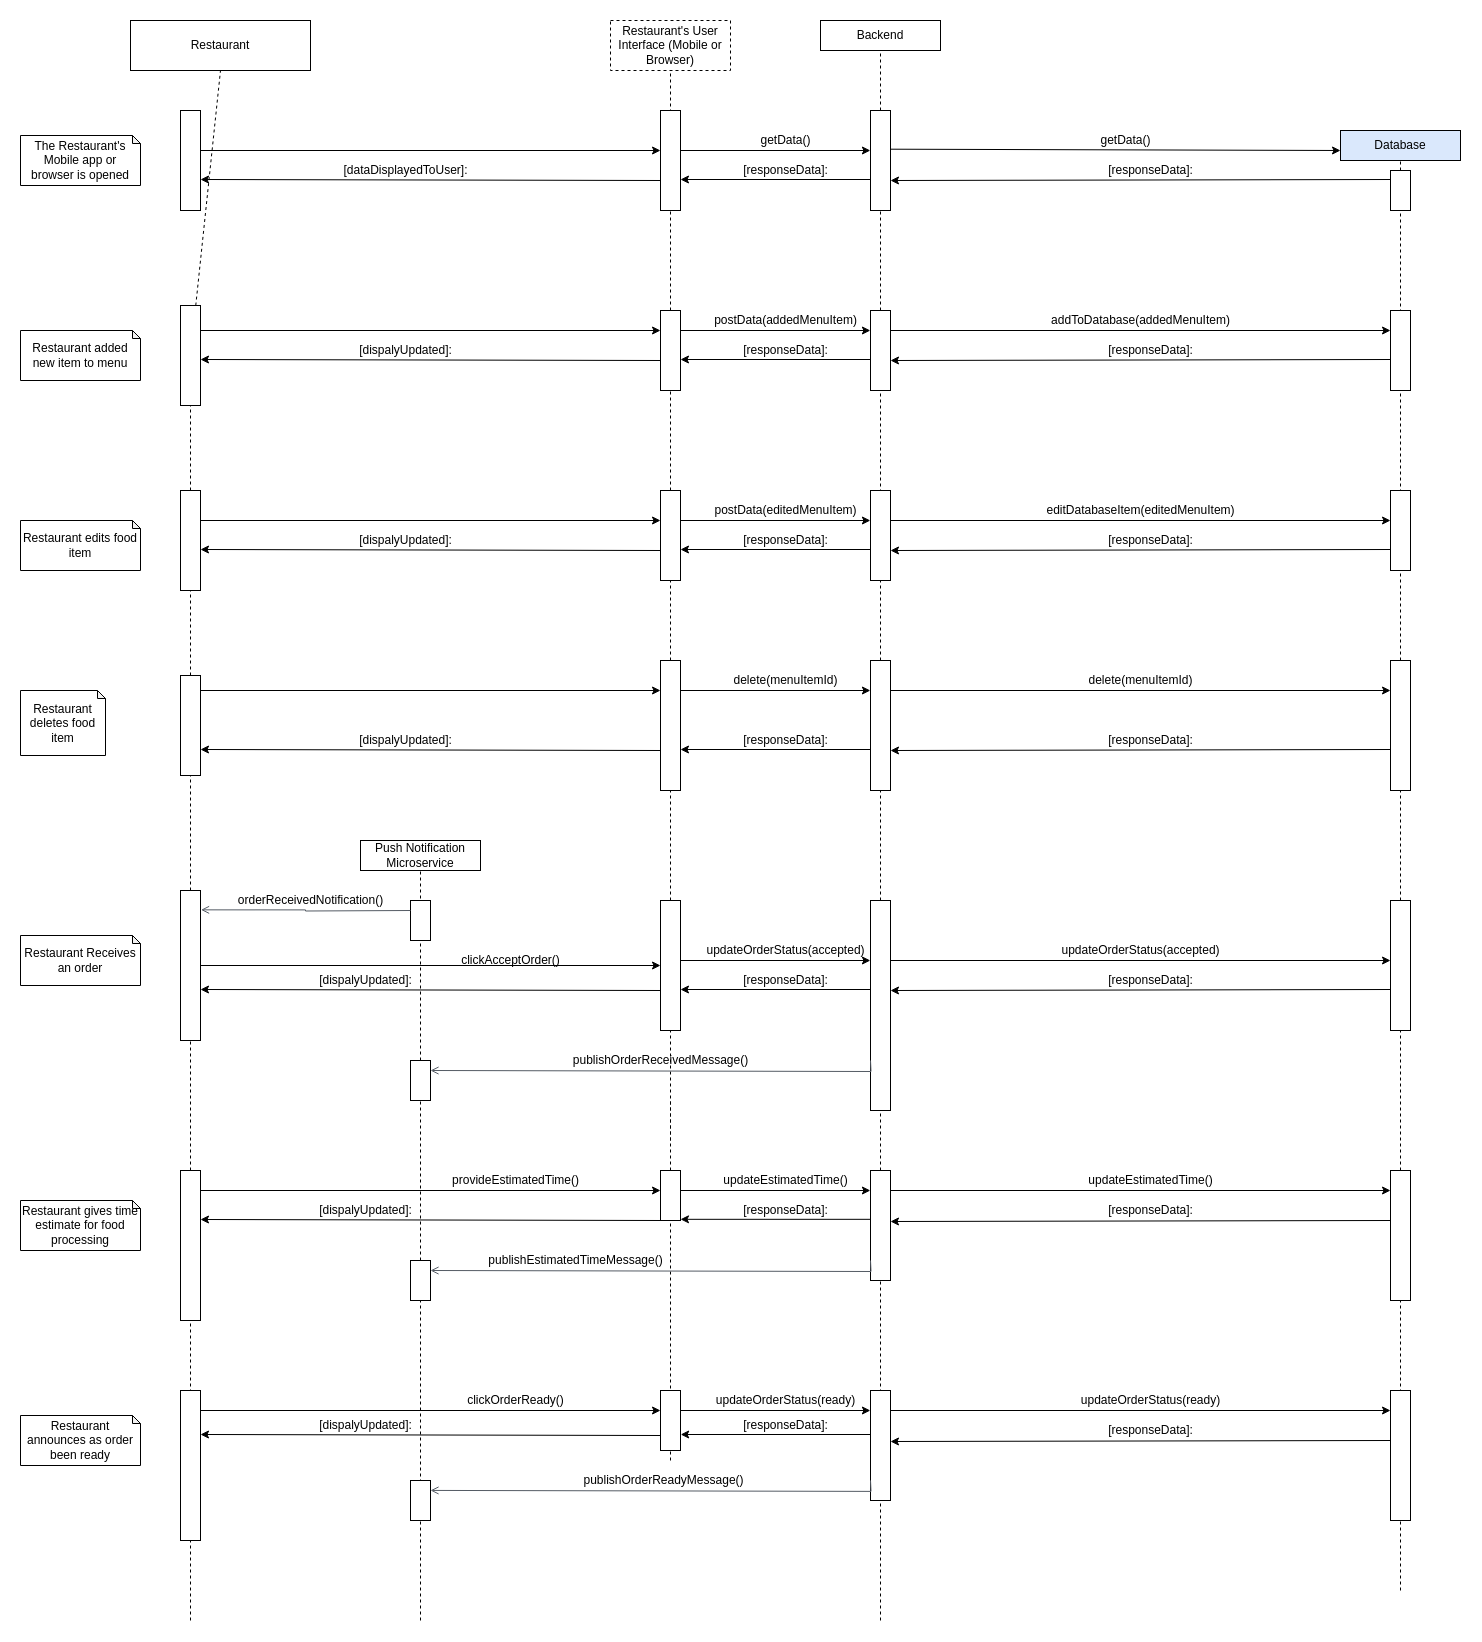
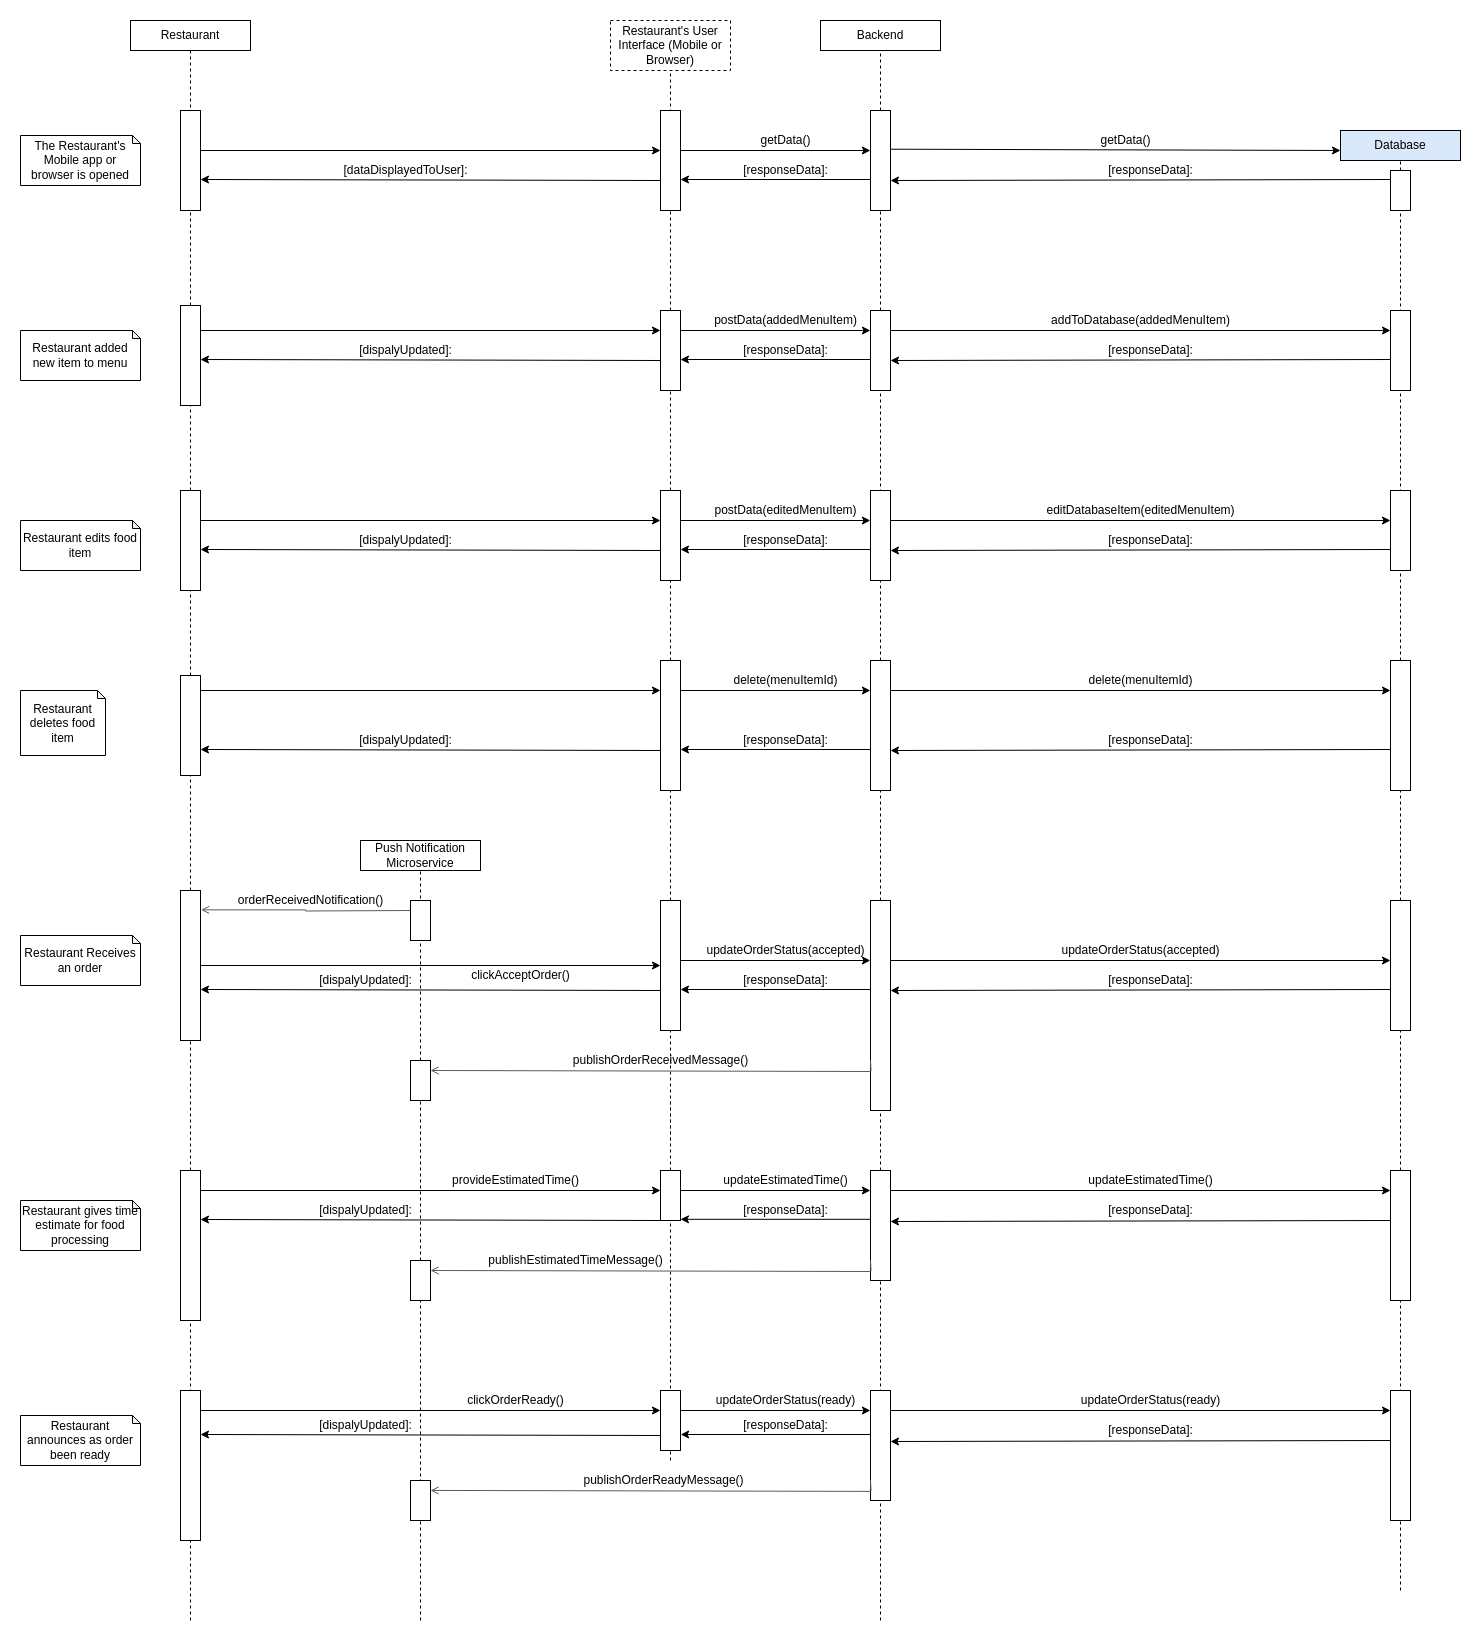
node "Restaurant": size 180x50 -> 120x30
node "clickAcceptOrder()": moved (511, 961) -> (521, 976)
